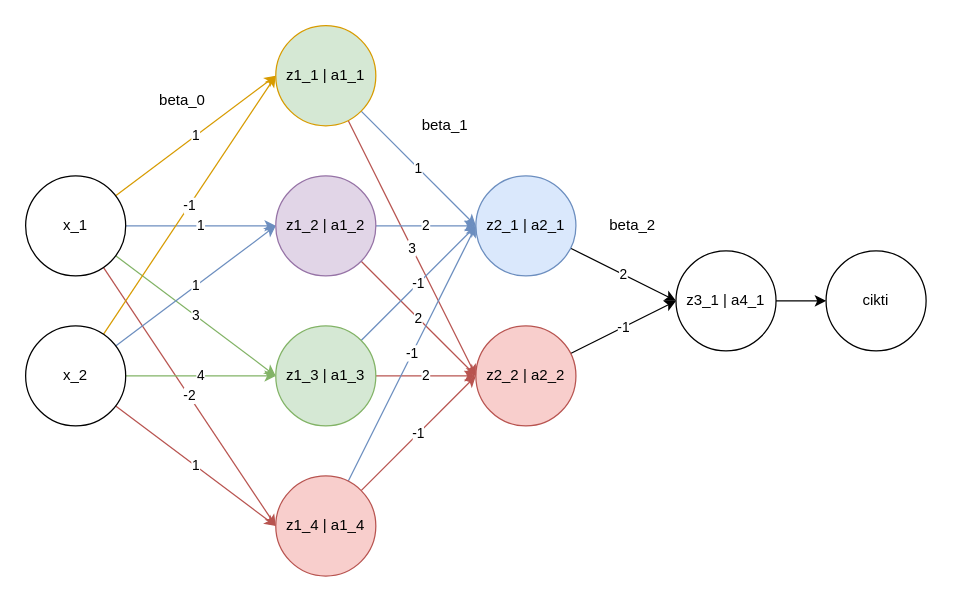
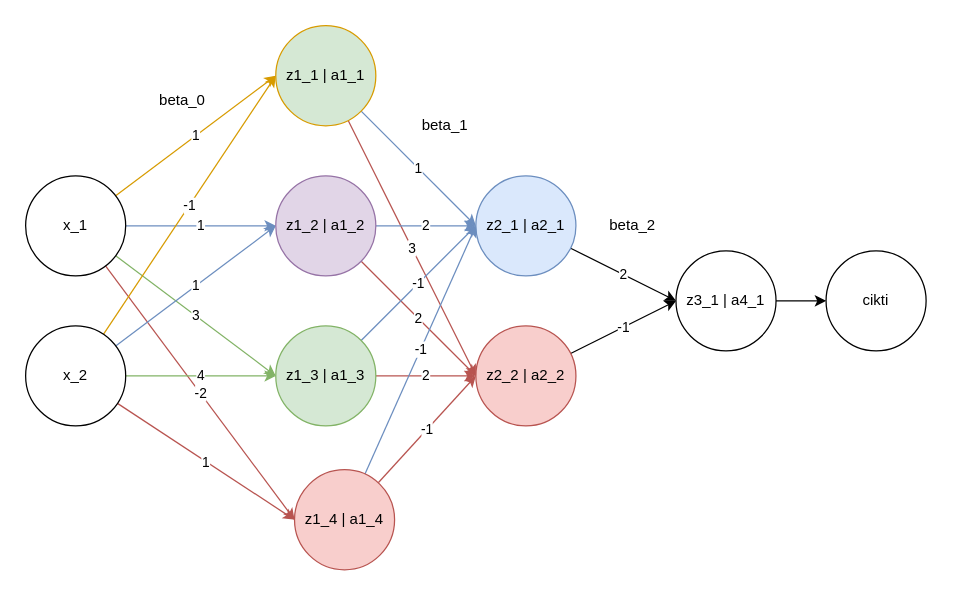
node "z1_4 | a1_4": moved (326, 526) -> (344, 519)
